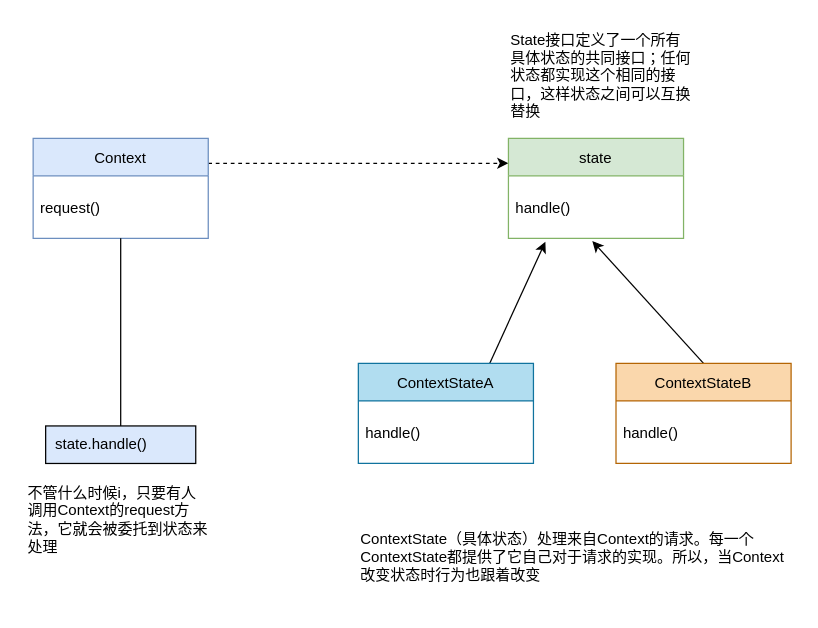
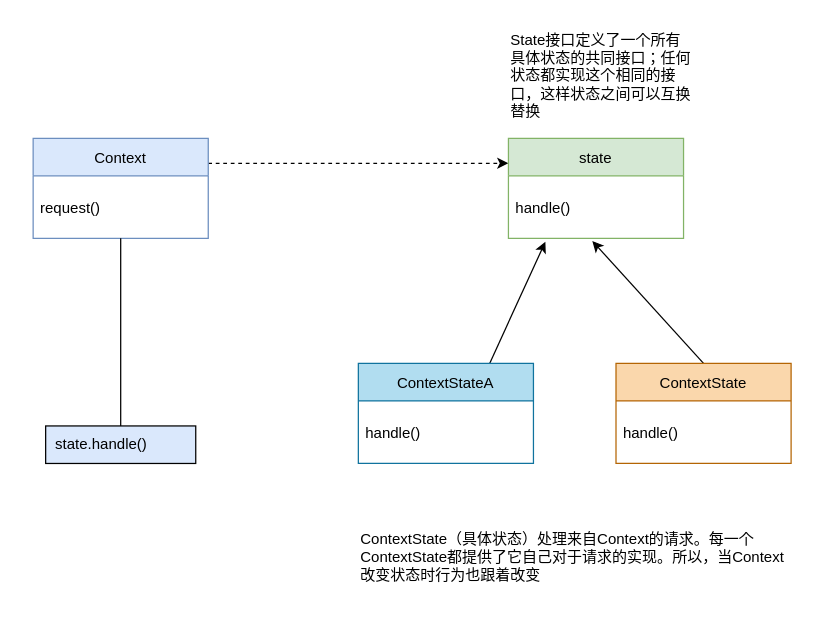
node "ContextStateB": label "ContextStateB" -> "ContextState"
node "不管什么时候i，只要有人调用Context的request方法，它就会被委托到状态来处理": removed
